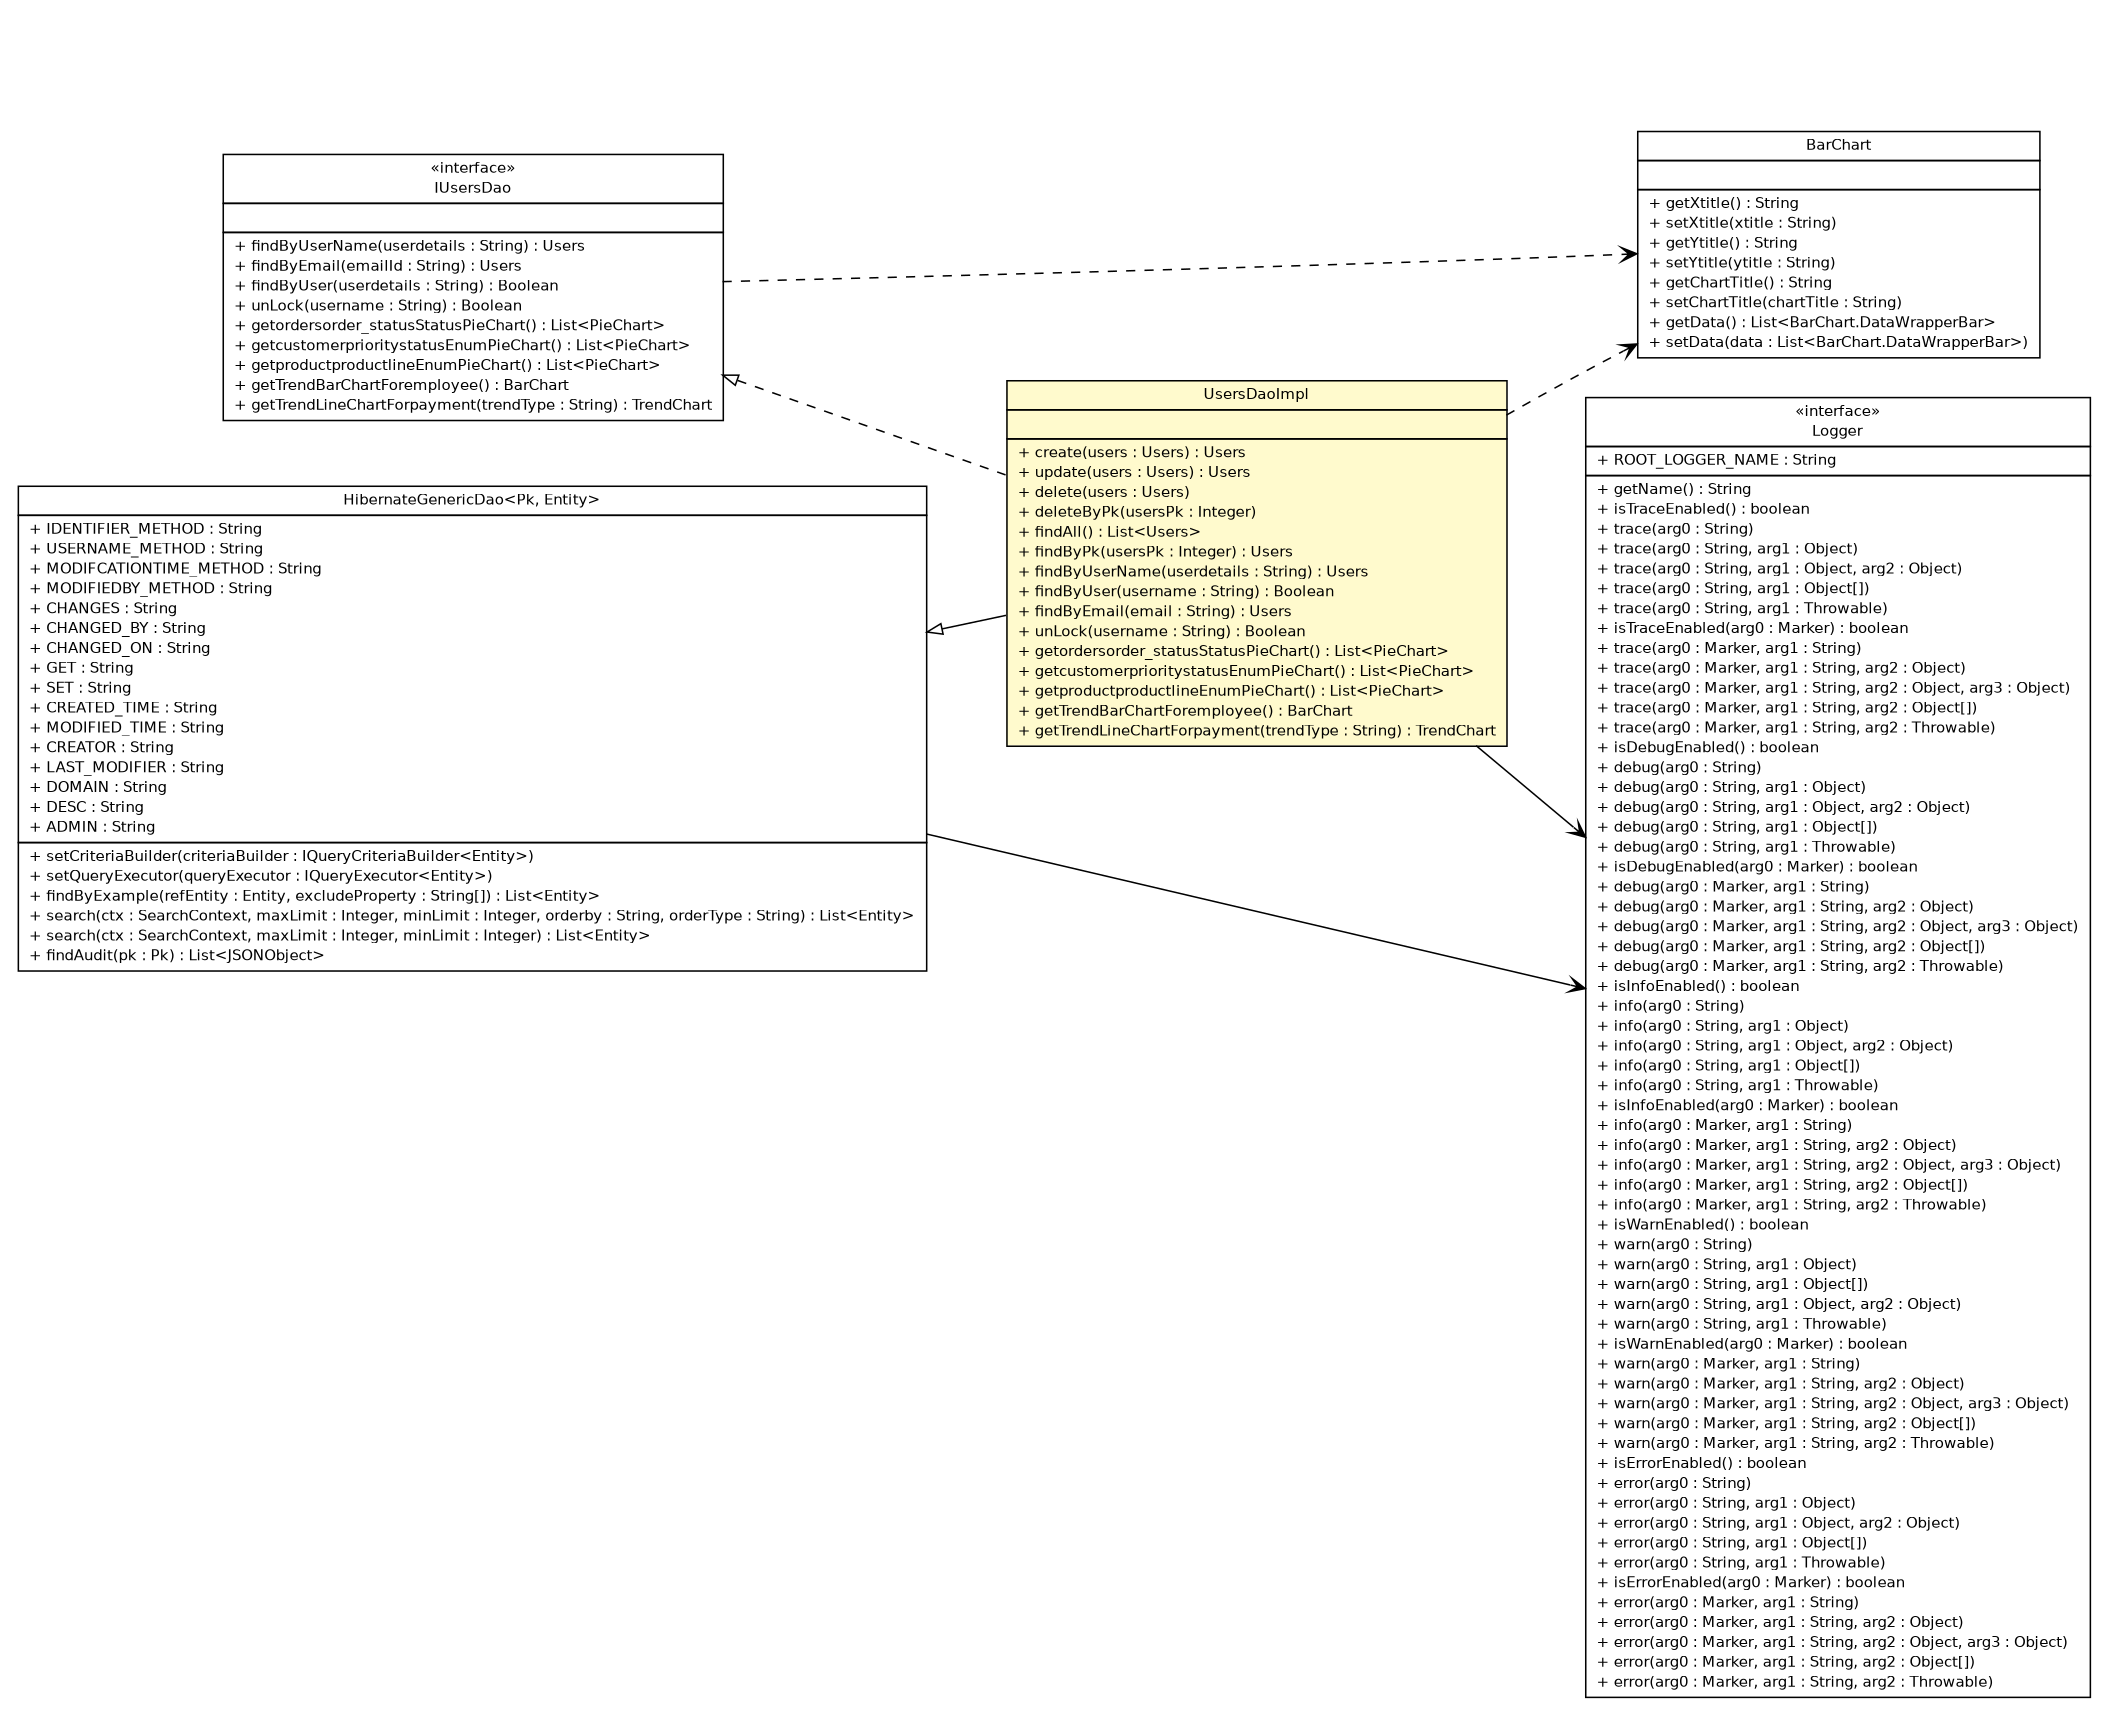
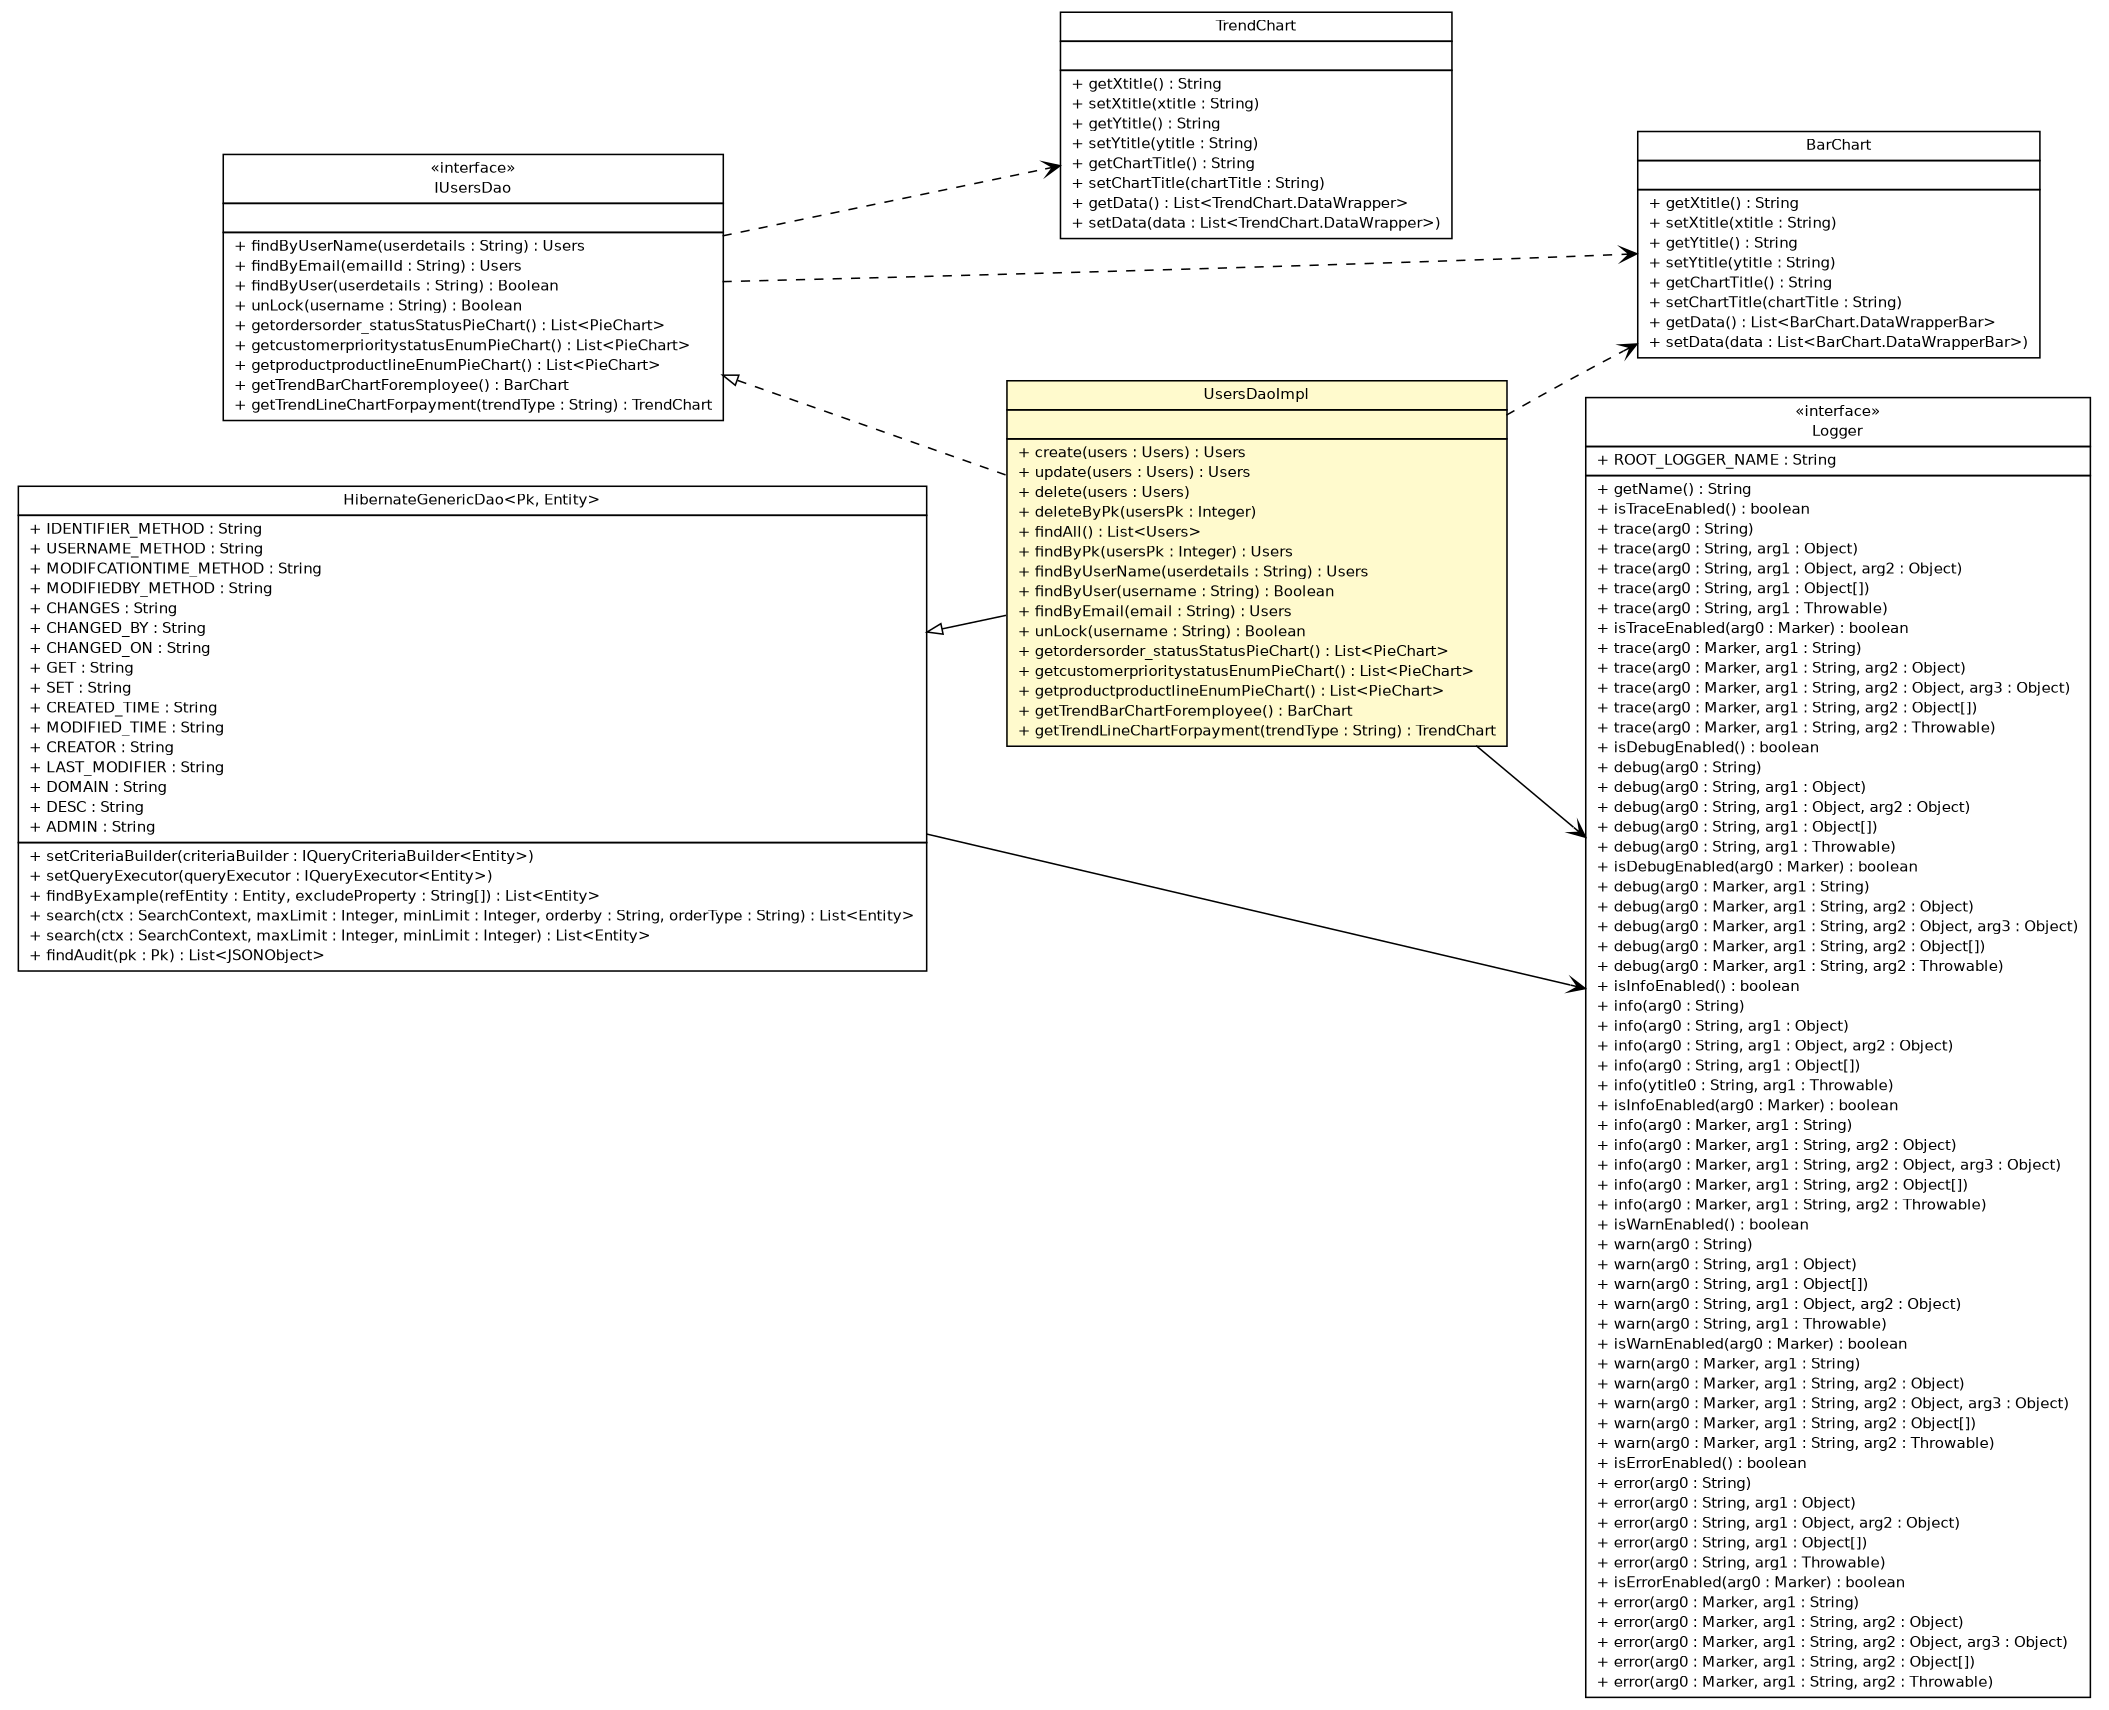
node "TrendChart": added
node "Logger": text "+ info(arg0 : String, arg1 : Throwable)" -> "+ info(ytitle0 : String, arg1 : Throwable)"
